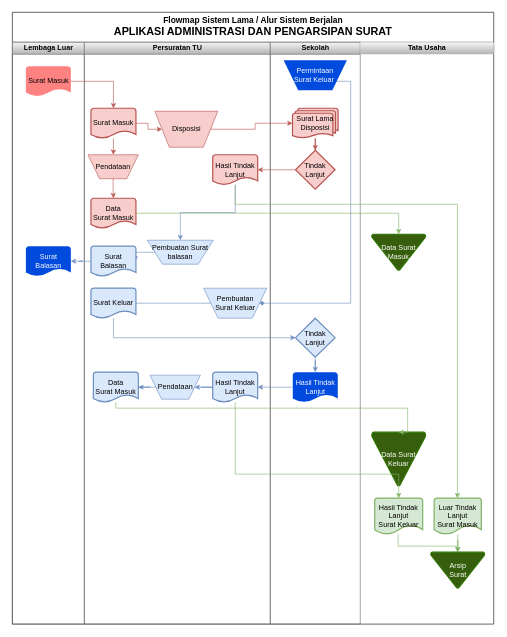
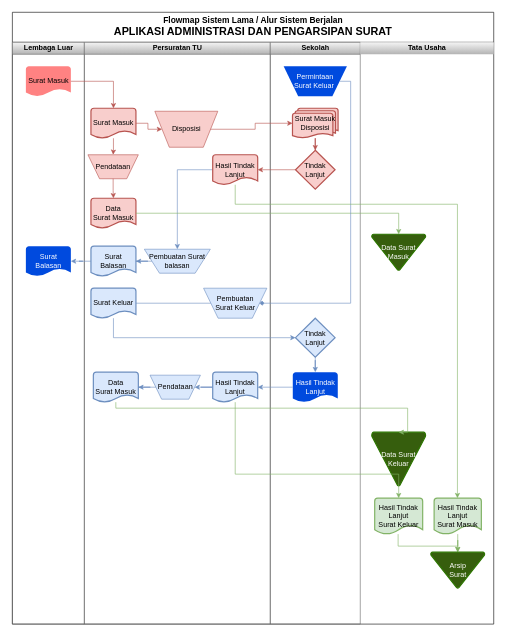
node "Permintaan Surat Keluar": moved (315, 75) -> (315, 81)
node "Surat Lama Disposisi": label "Surat Lama Disposisi" -> "Surat Masuk Disposisi"
node "Pembuatan Surat balasan": moved (180, 252) -> (177, 261)
node "Luar Tindak Lanjut Surat Masuk": label "Luar Tindak Lanjut Surat Masuk" -> "Hasil Tindak Lanjut Surat Masuk"
